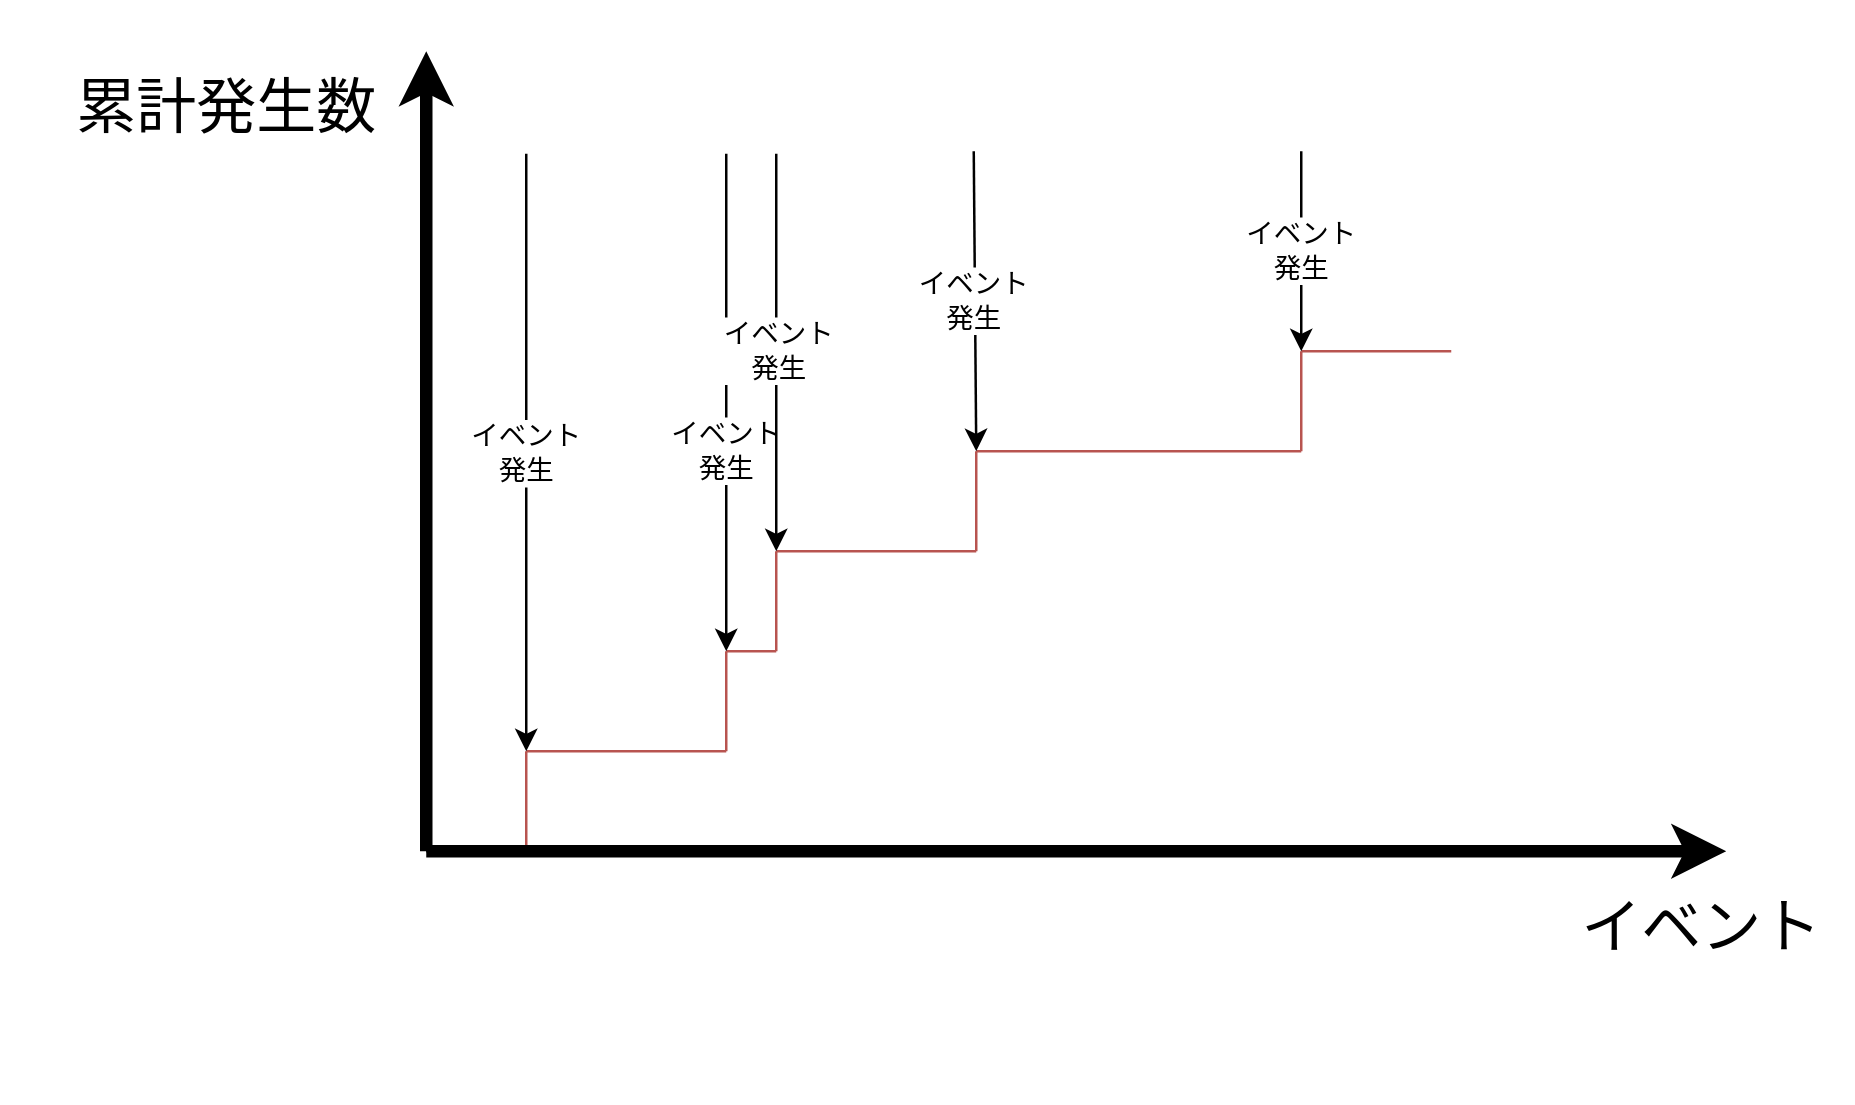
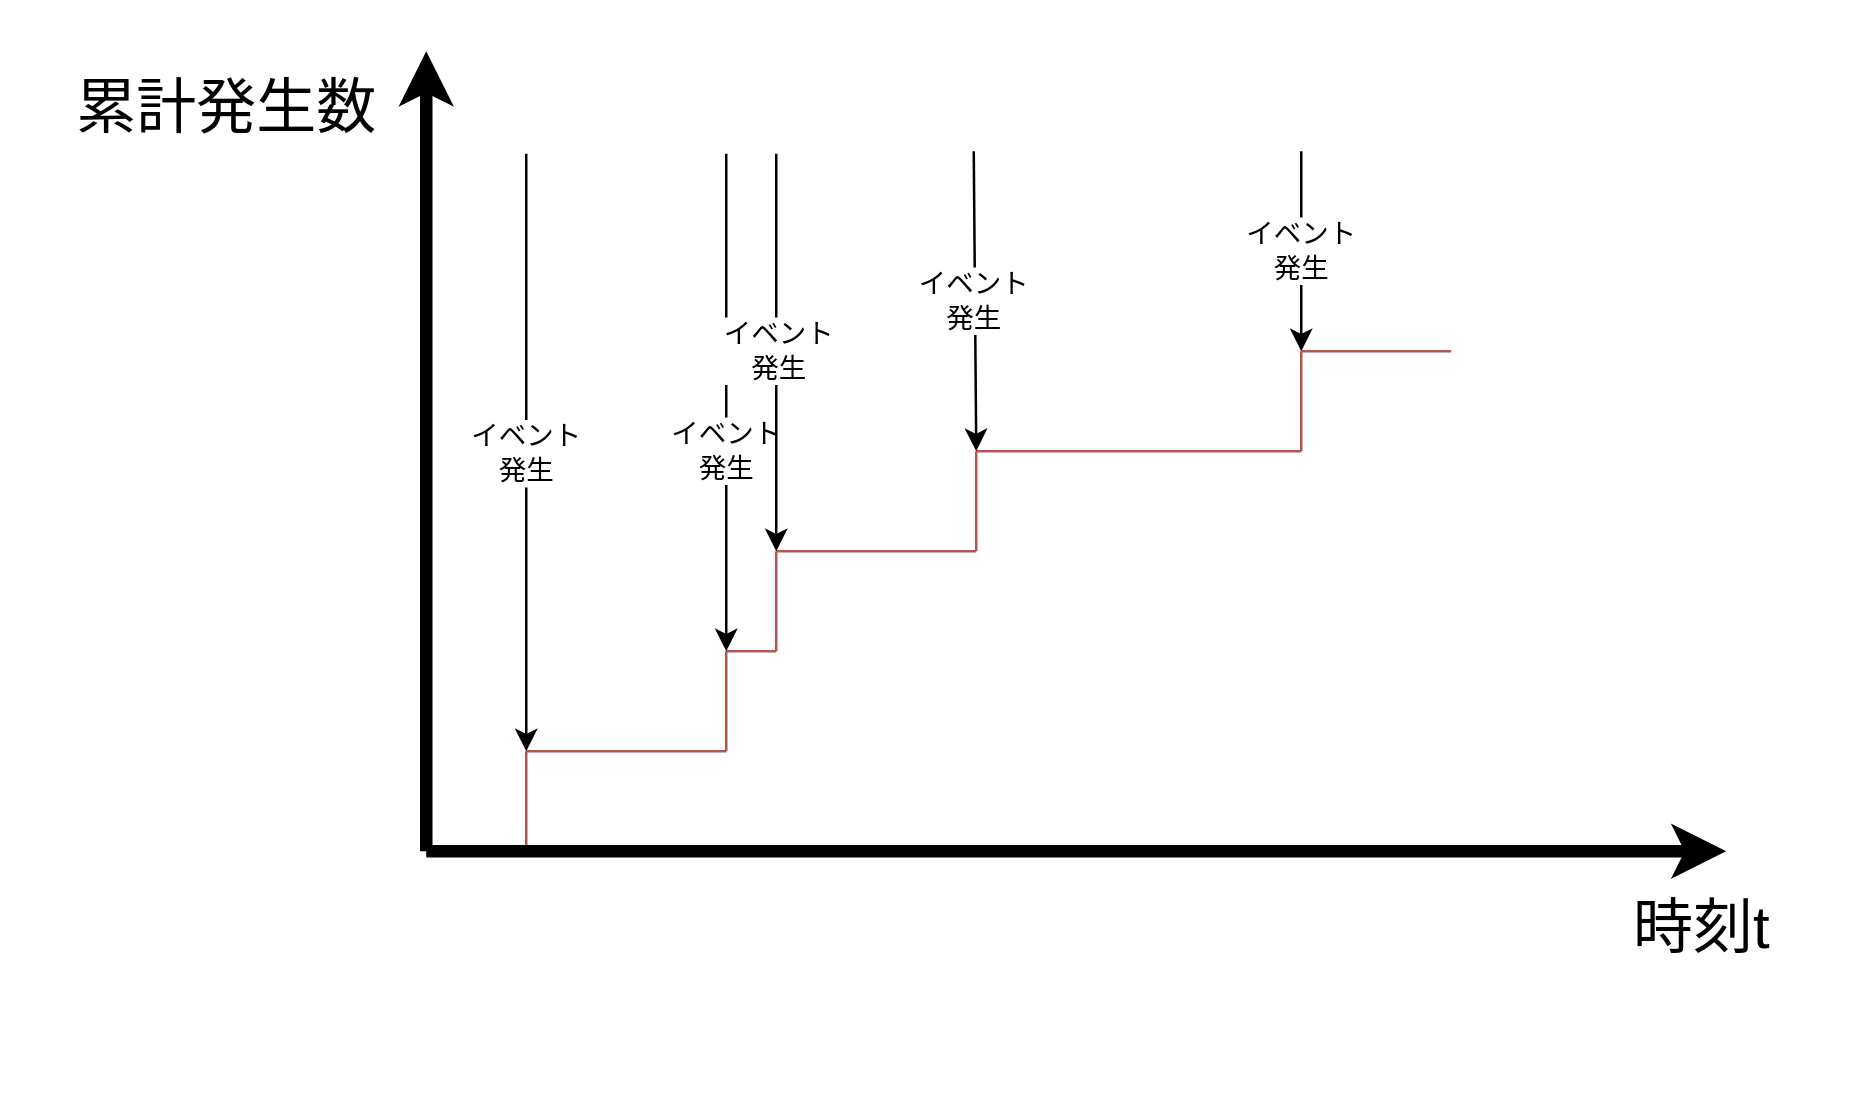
node "イベント": label "イベント" -> "時刻t"
